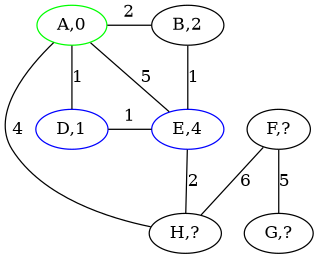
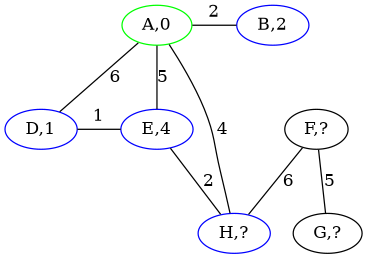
node "B,2": color black -> blue
edge "A,0" -- "D,1": label "1" -> "6"
edge "B,2" -- "E,4": removed, label "1"
node "H,?": color black -> blue
